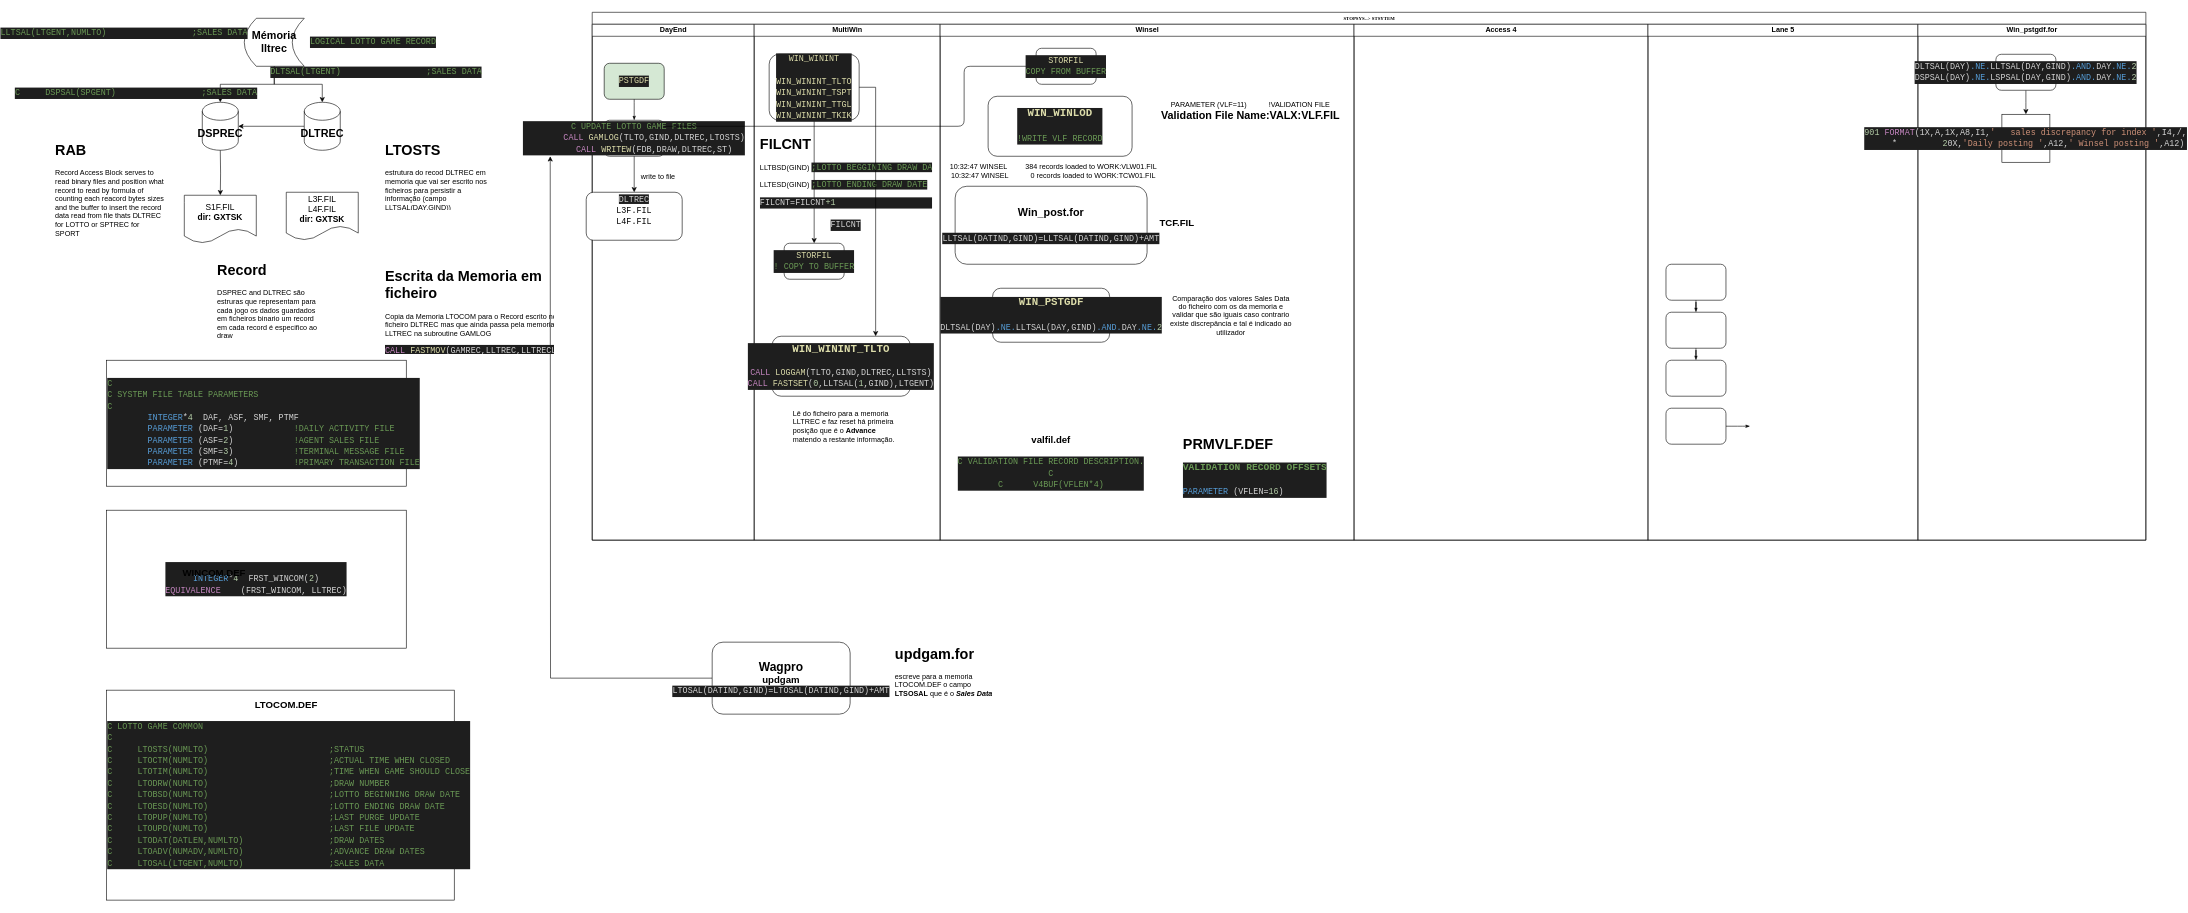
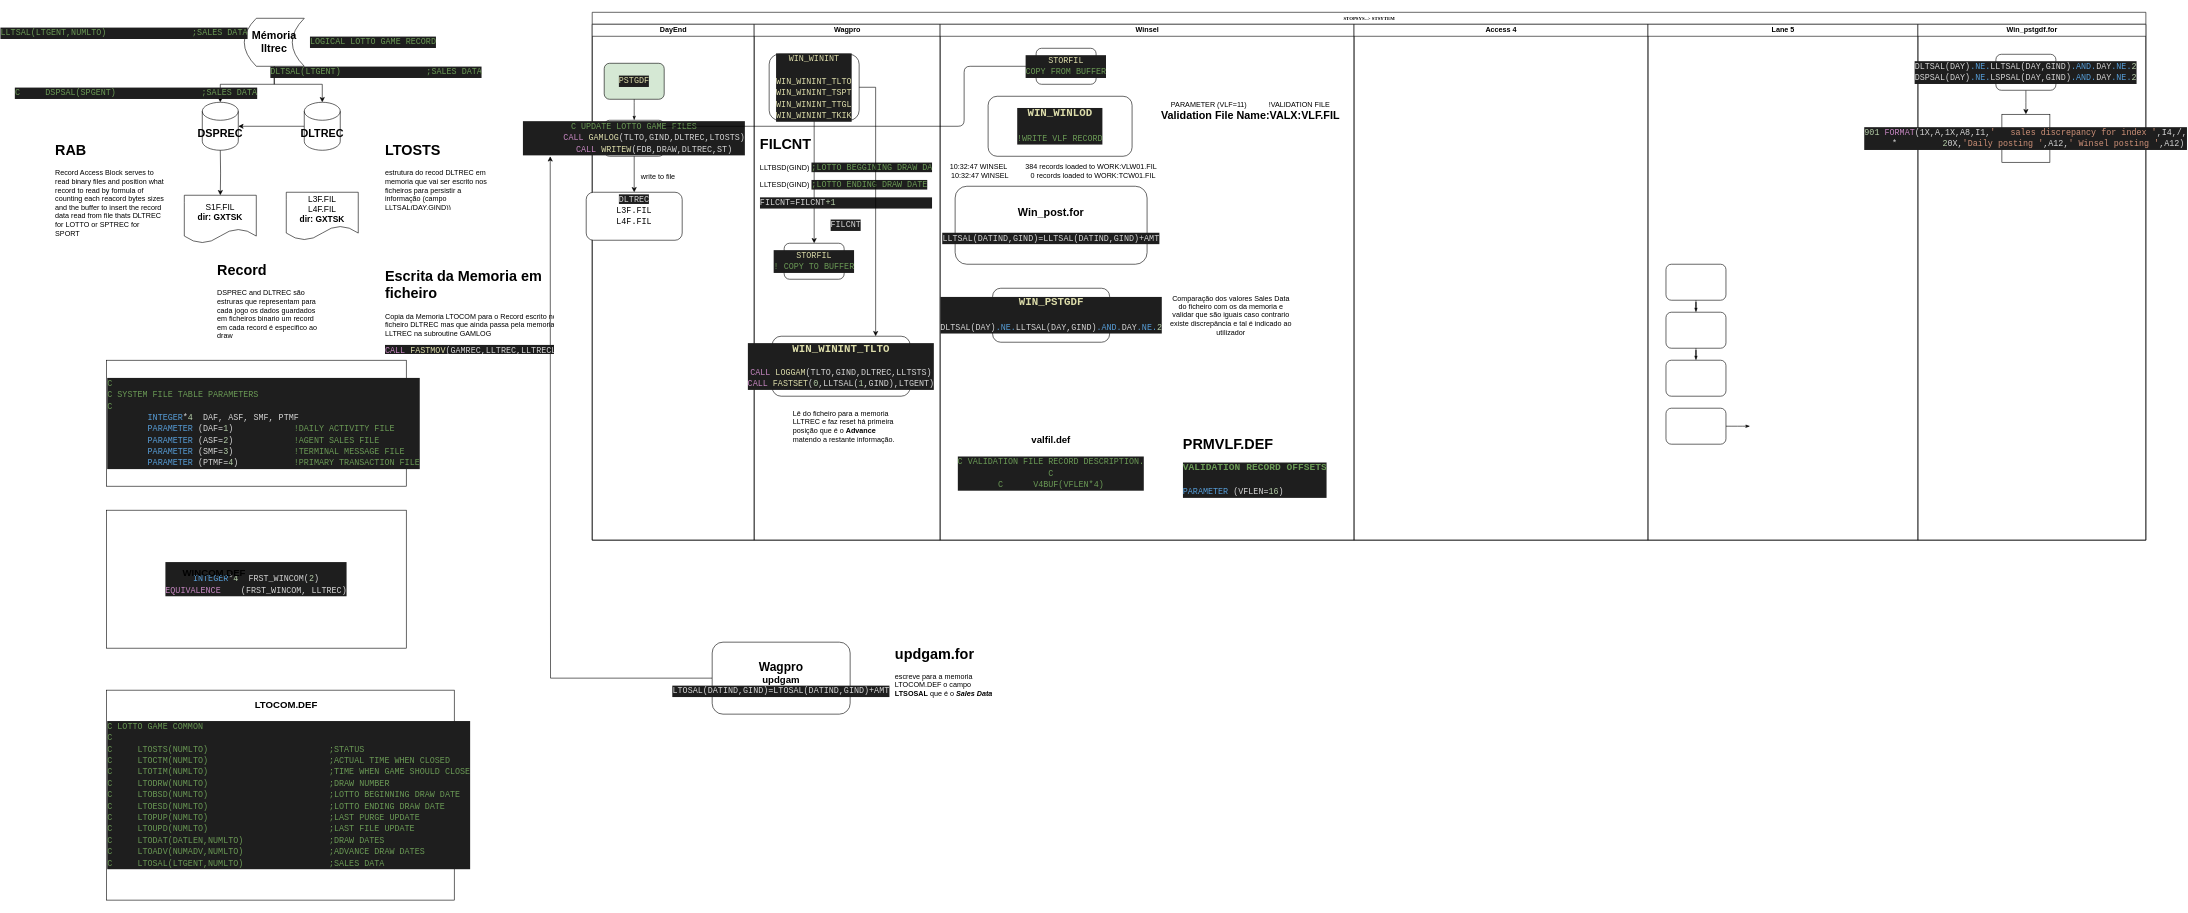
node "MultiWin": label "MultiWin" -> "Wagpro"
node "TCF.FIL": removed
